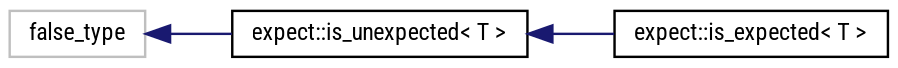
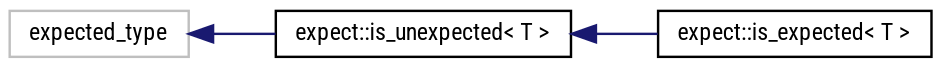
node "false_type": label "false_type" -> "expected_type"
